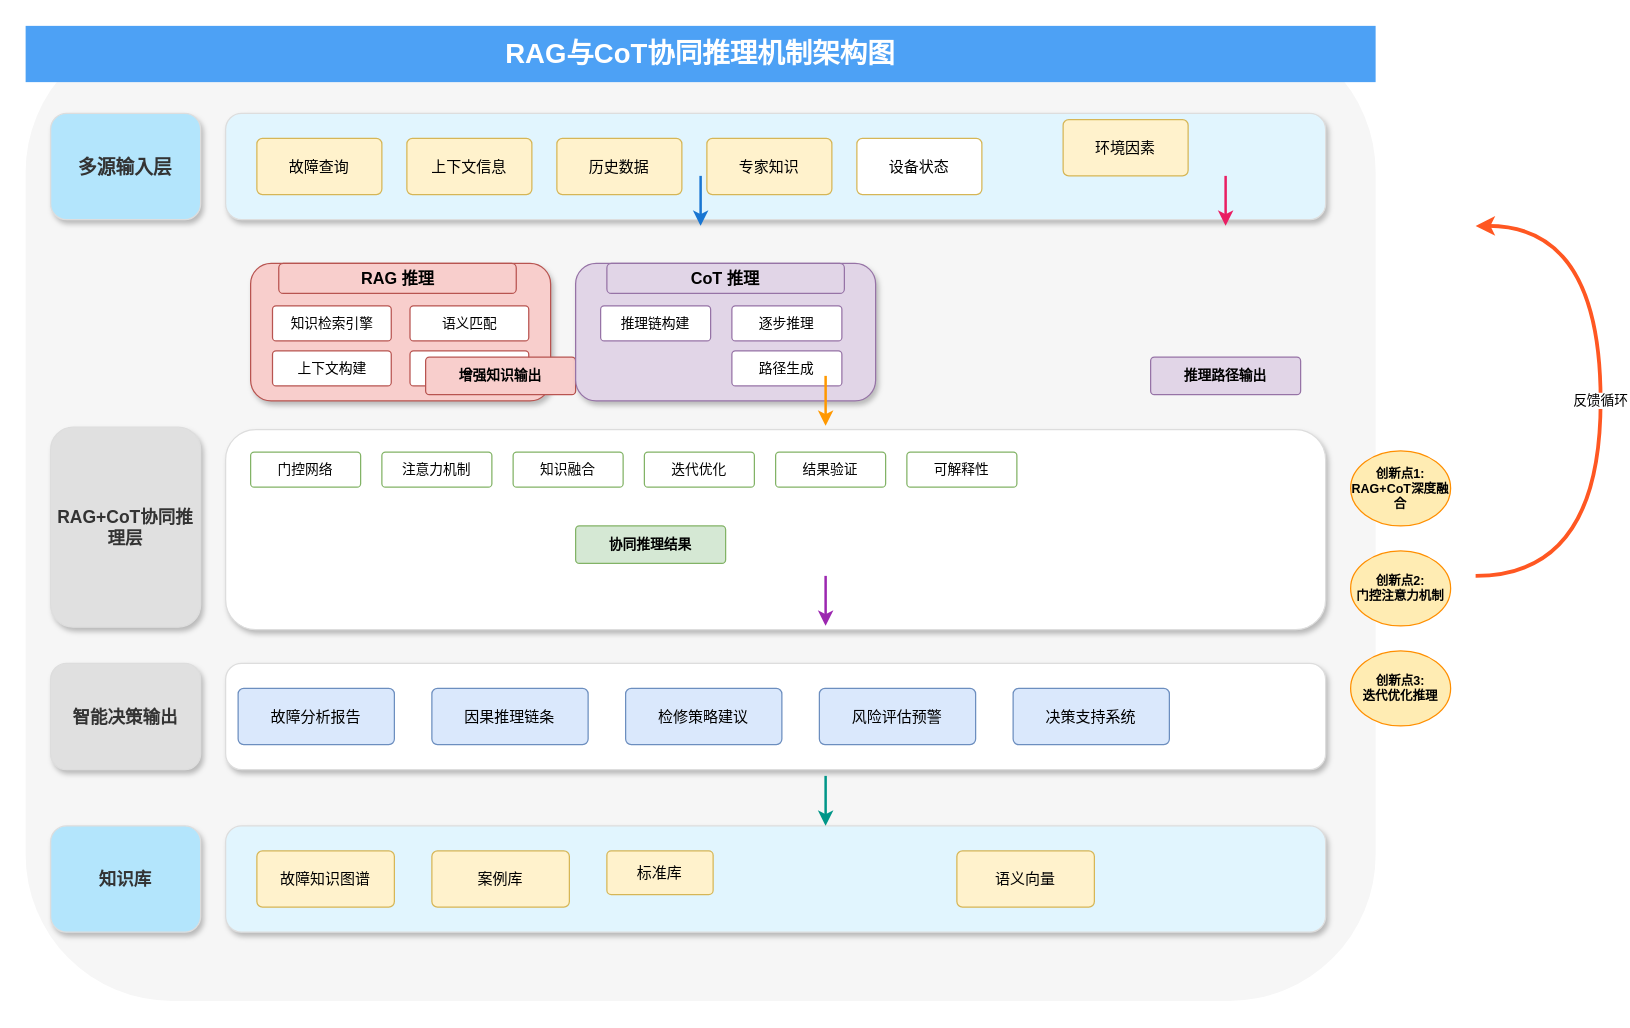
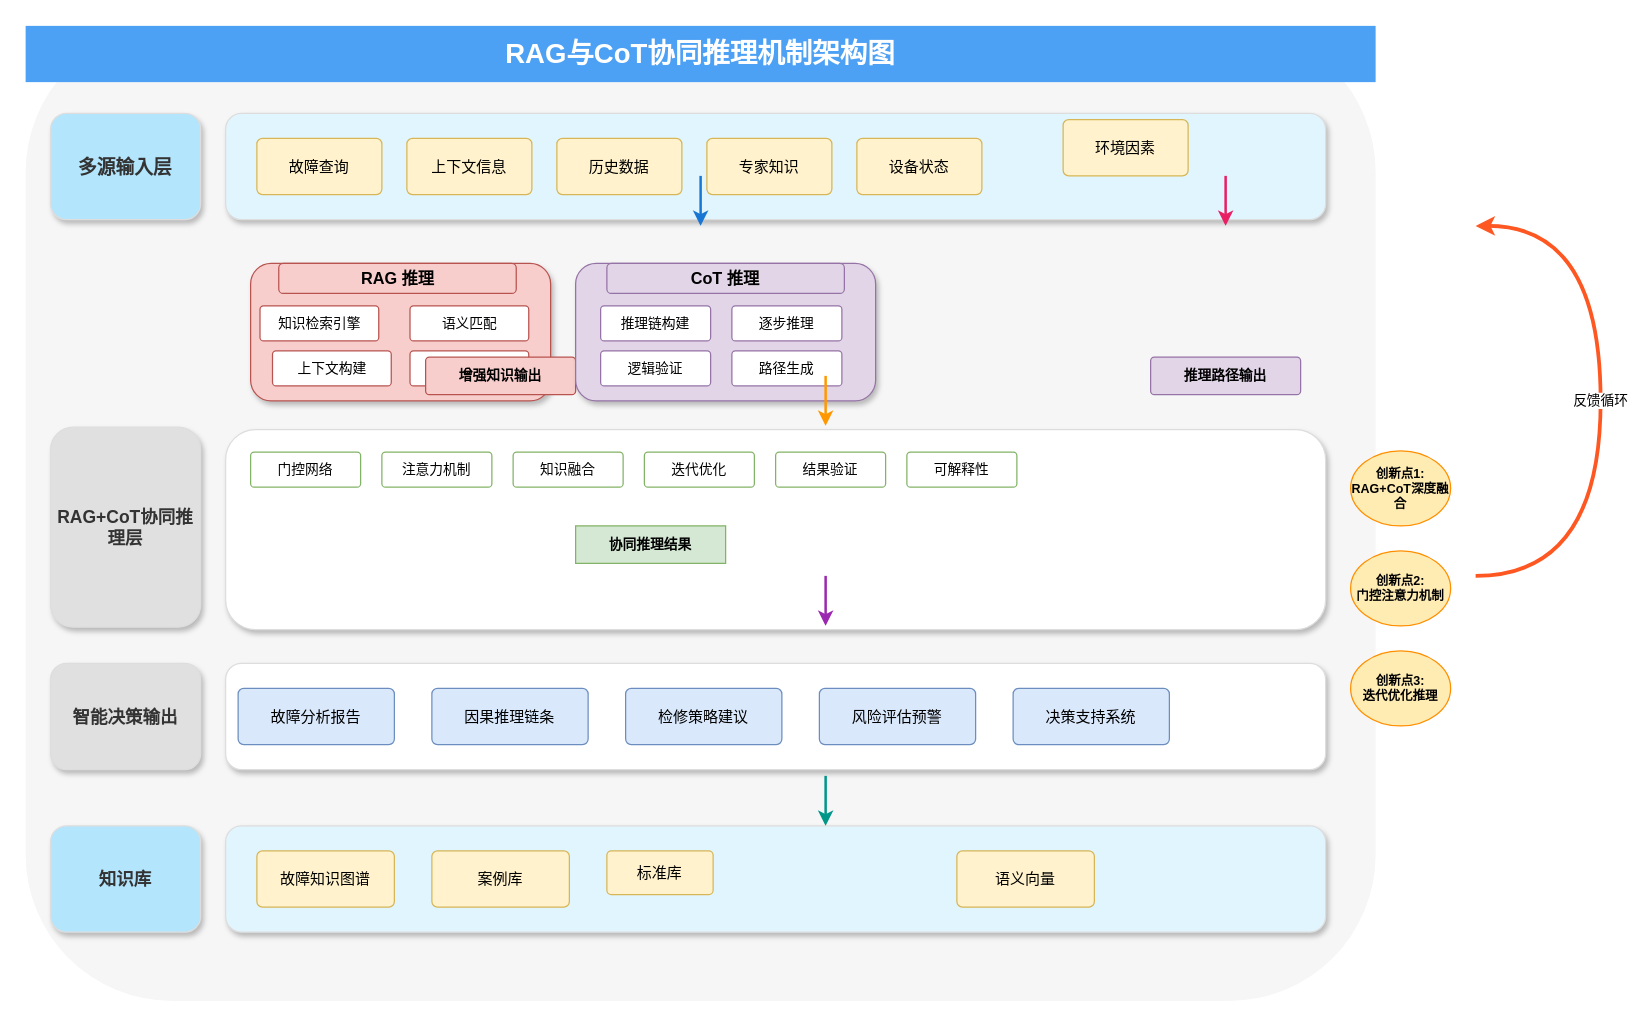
node "设备状态": fillcolor #ffffff -> #fff2cc
node "知识检索引擎": moved (332, 323) -> (319, 323)
node "逻辑验证": added
node "协同推理结果": shape rounded rectangle -> rectangle
